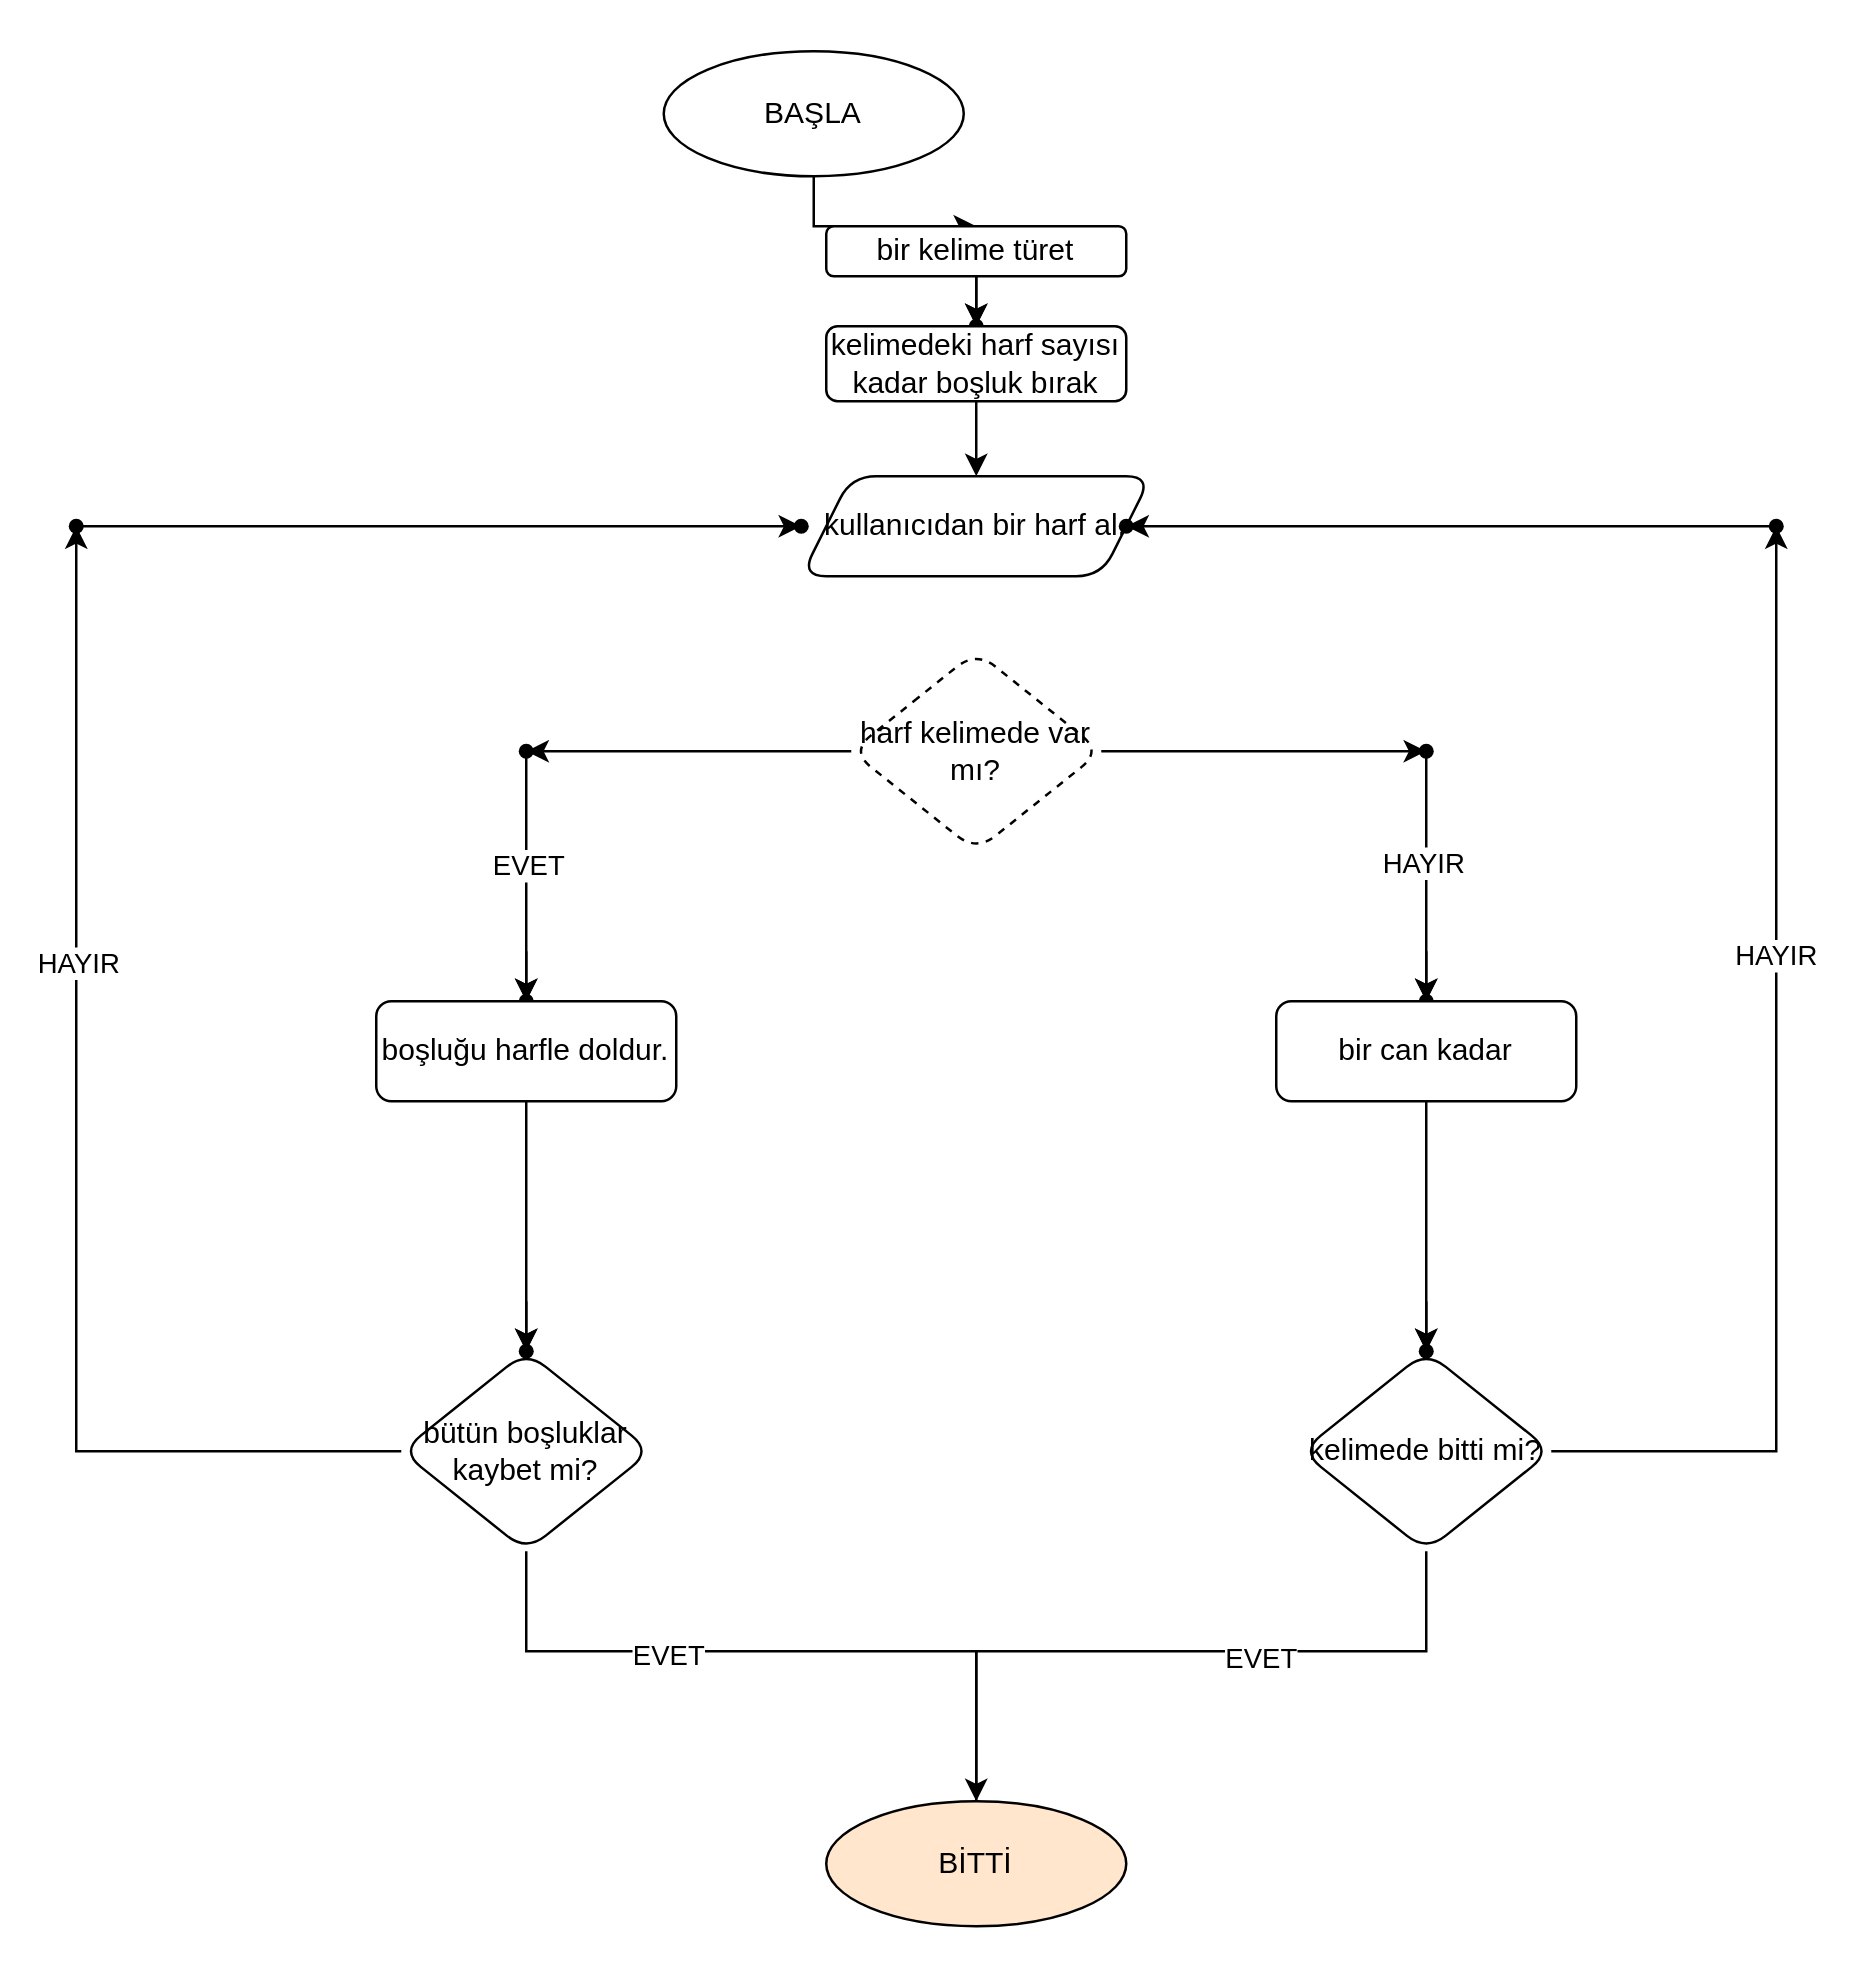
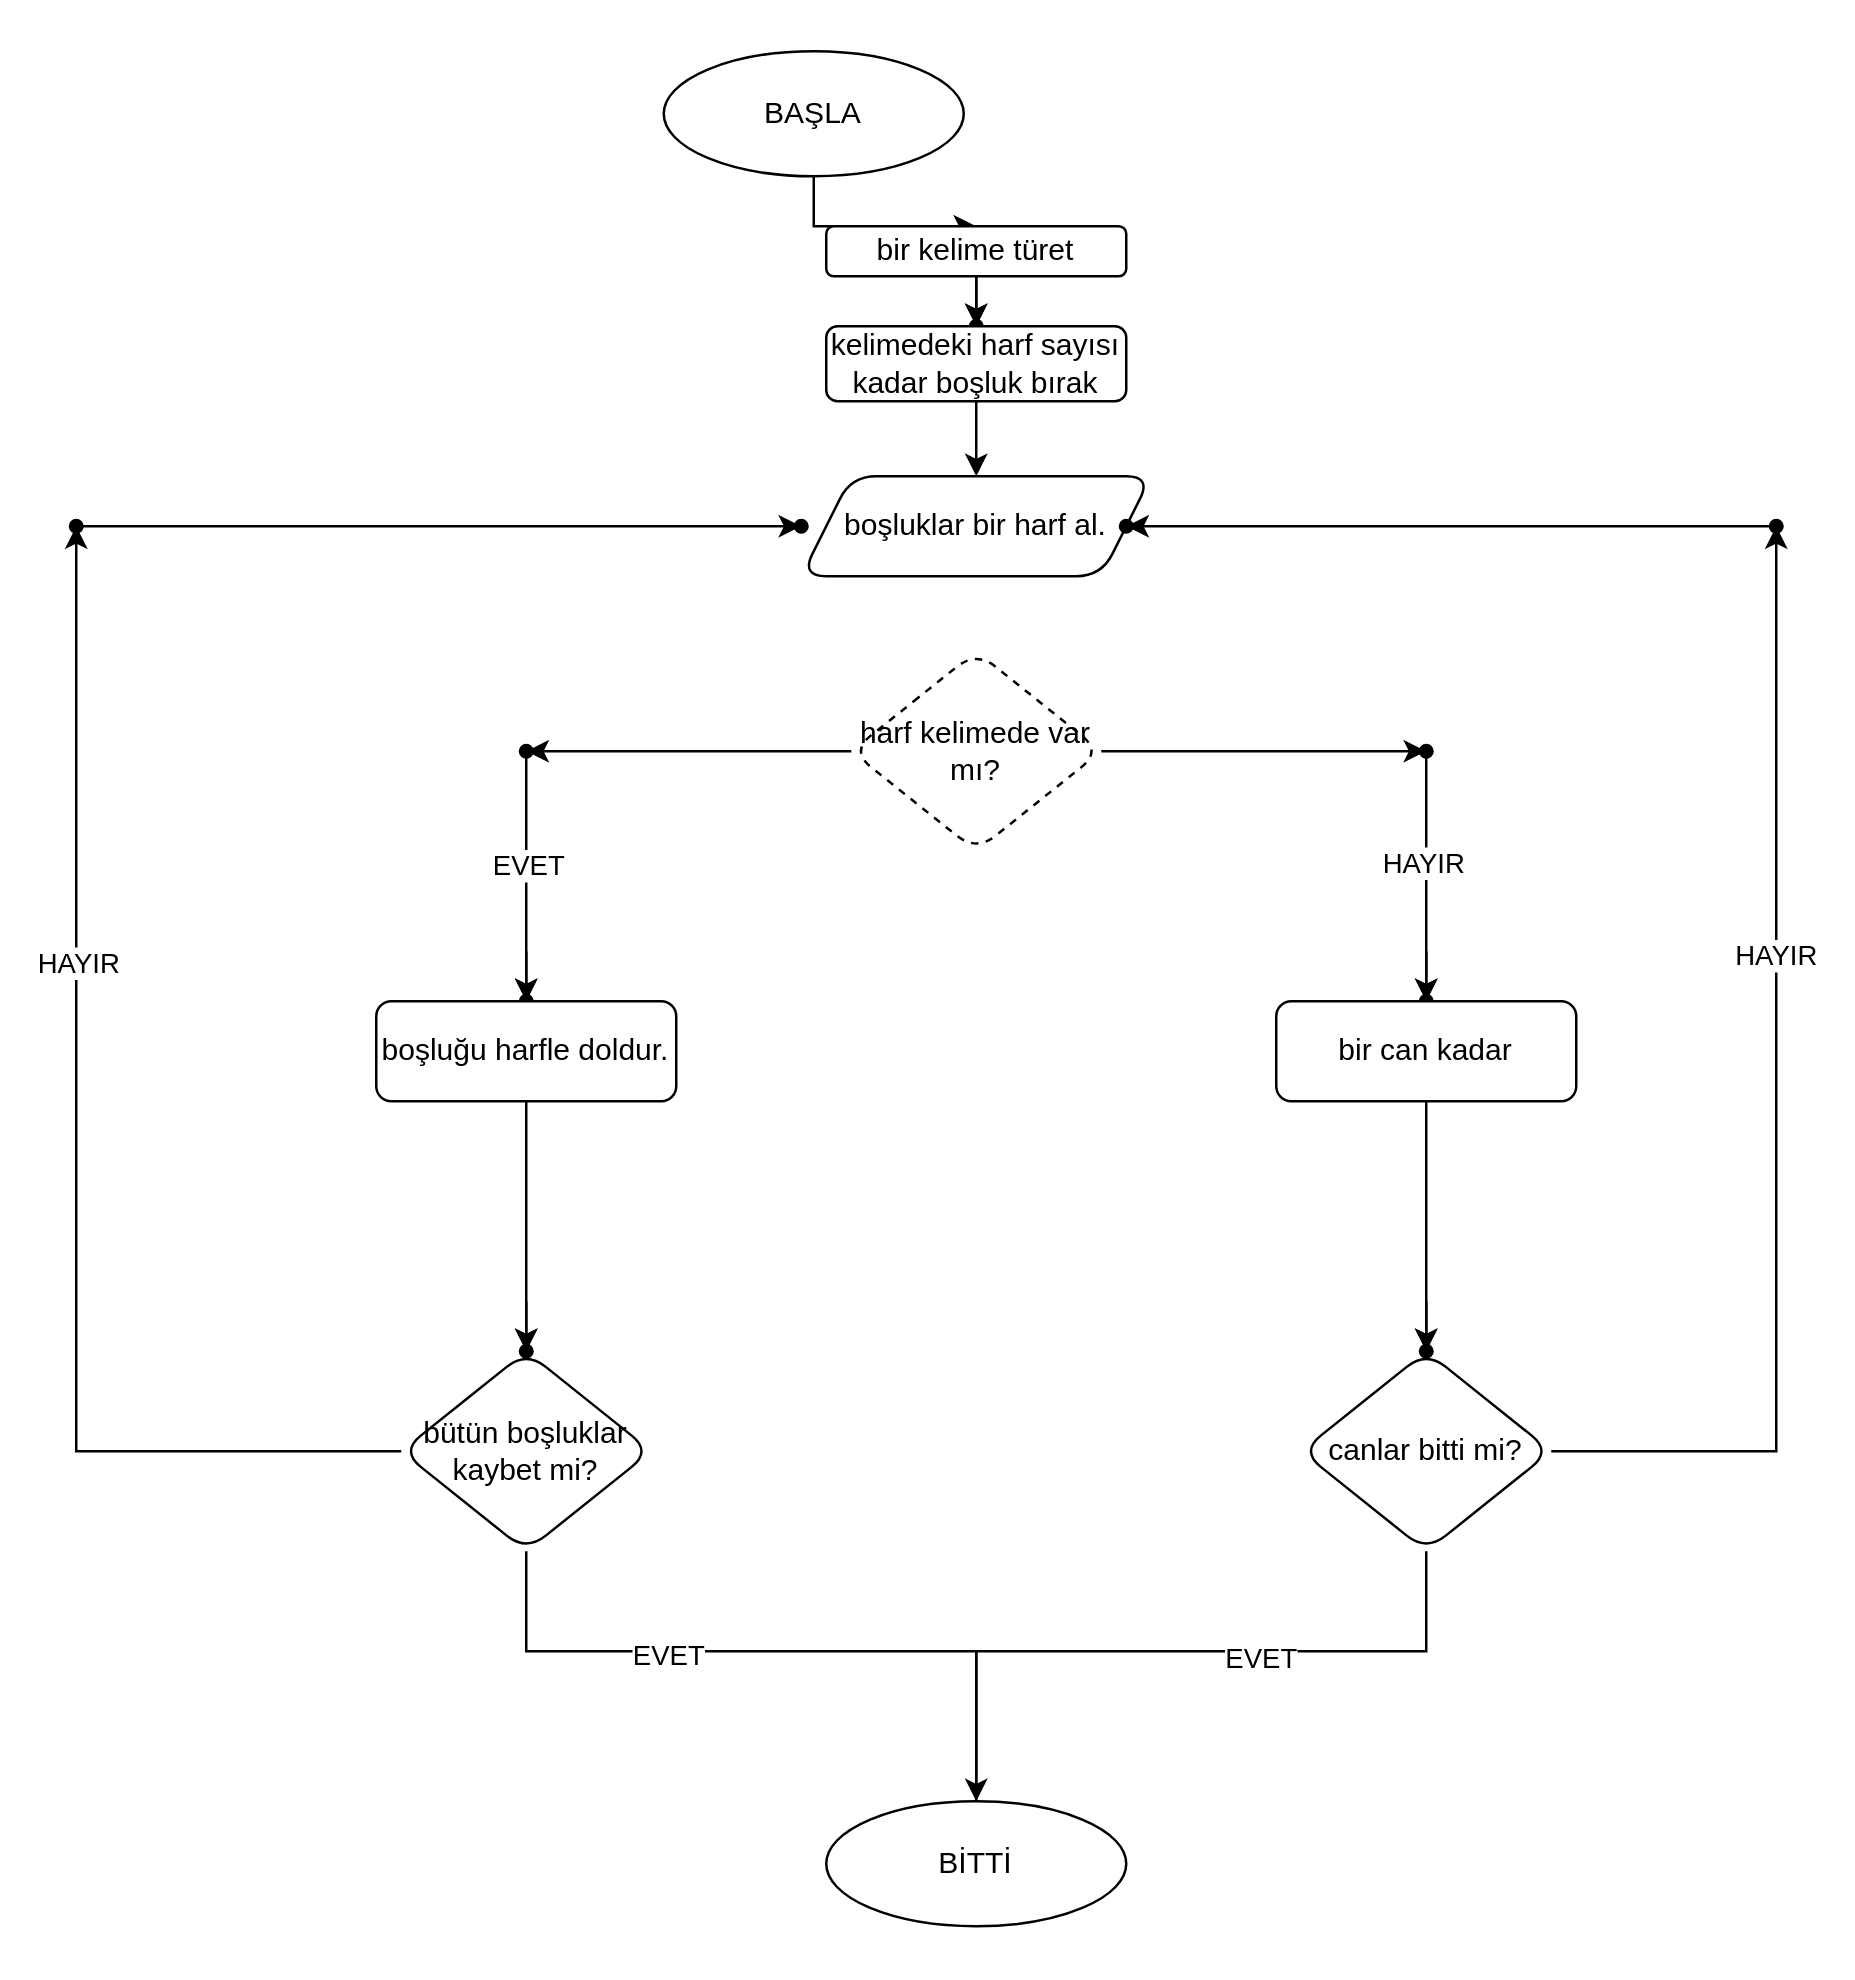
node "kullanıcıdan bir harf al.": label "kullanıcıdan bir harf al." -> "boşluklar bir harf al."
node "kelimede bitti mi?": label "kelimede bitti mi?" -> "canlar bitti mi?"
node "BİTTİ": fillcolor #ffe6cc -> #ffffff
